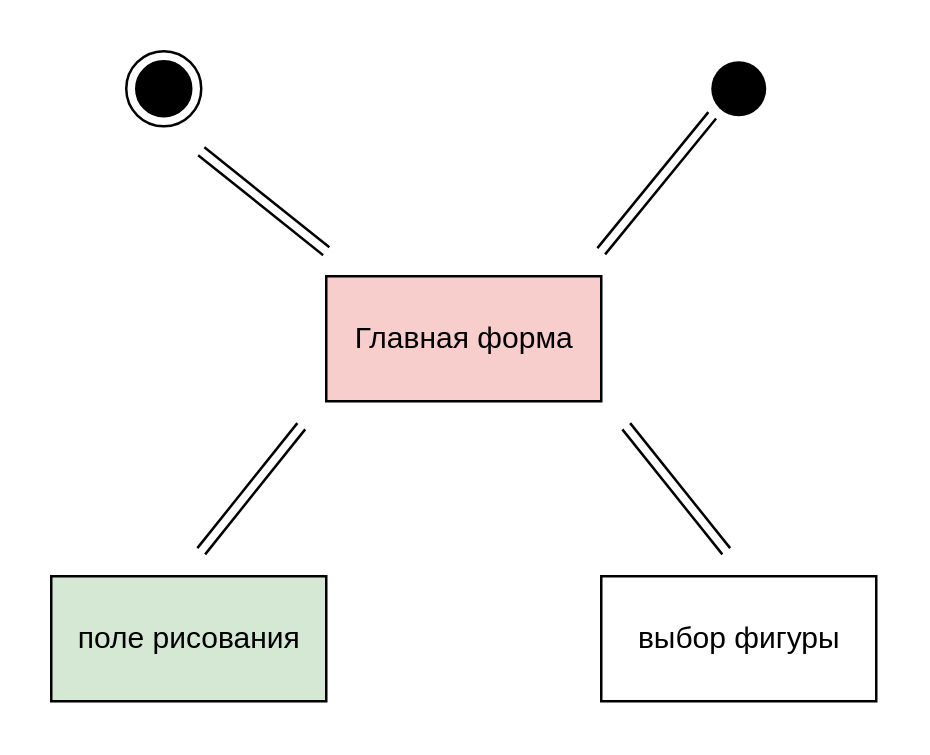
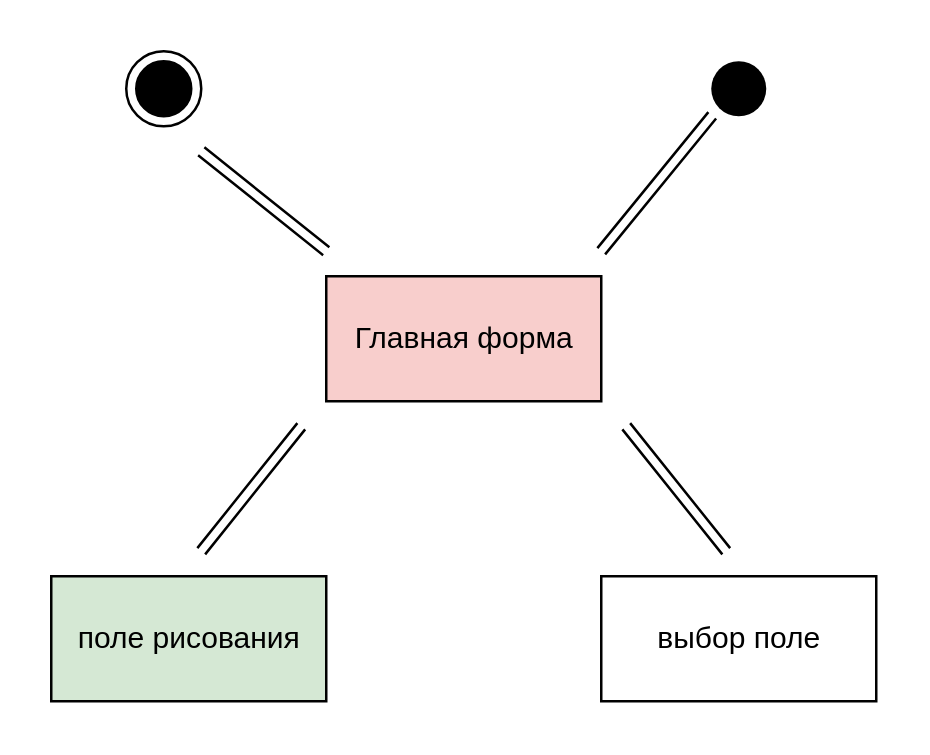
node "выбор фигуры": label "выбор фигуры" -> "выбор поле"
